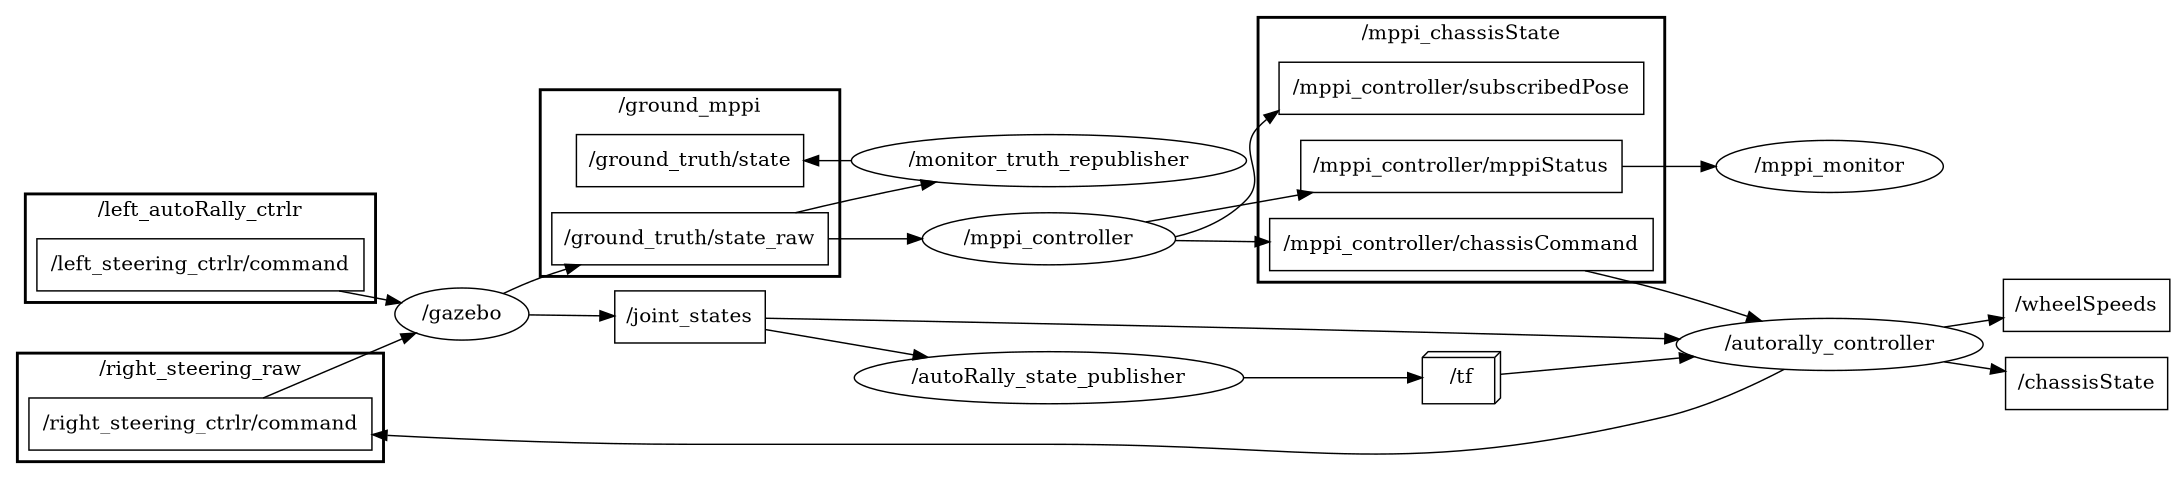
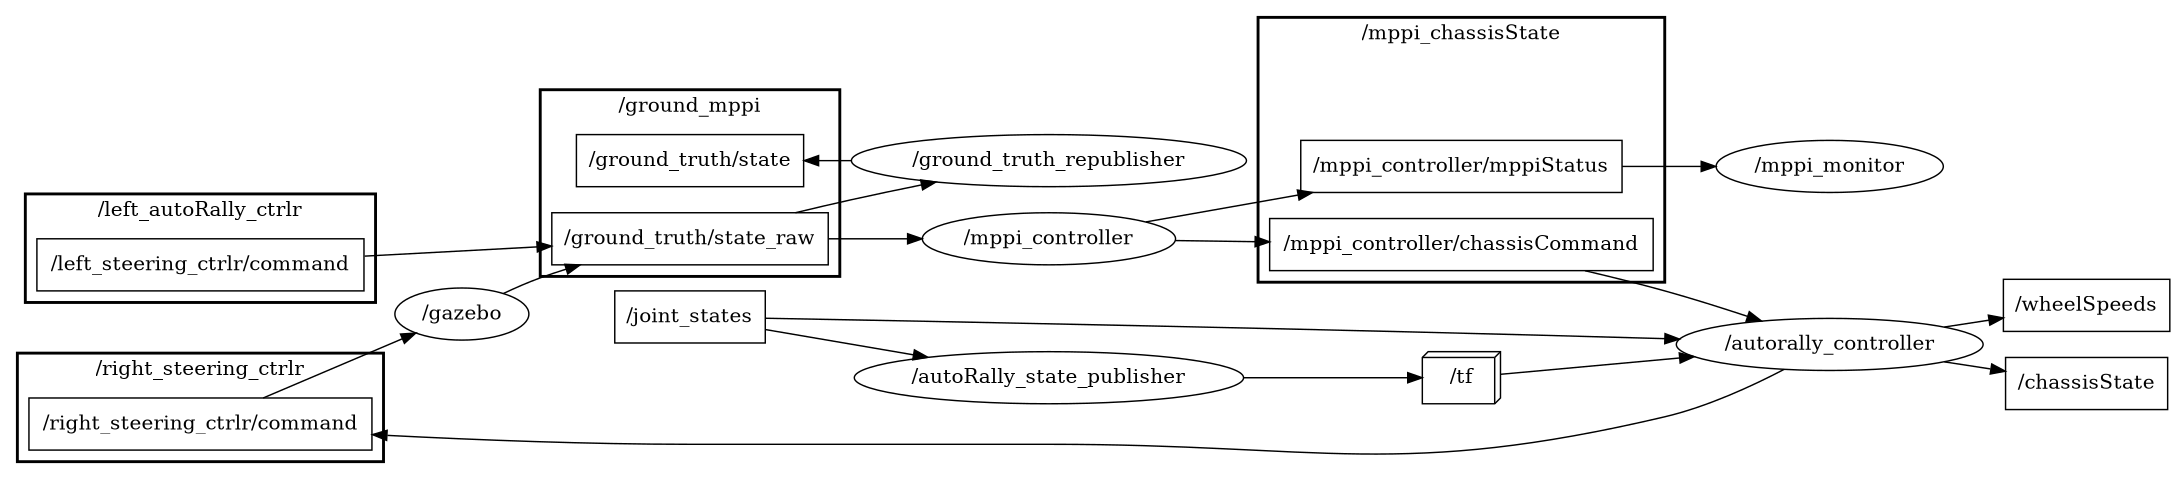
node "/mppi_controller/subscribedPose": removed
node "/monitor_truth_republisher": label "/monitor_truth_republisher" -> "/ground_truth_republisher"
edge "/left_steering_ctrlr/command" -> "/gazebo": now "/left_steering_ctrlr/command" -> "/ground_truth/state_raw"
edge "/gazebo" -> "/joint_states": removed
cluster "/right_steering_raw": label "/right_steering_raw" -> "/right_steering_ctrlr"
